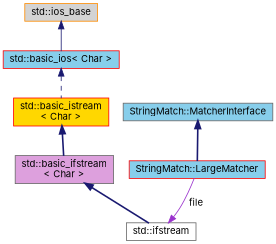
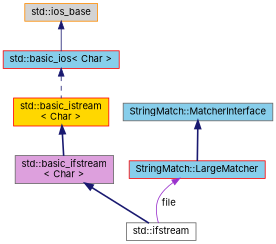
edge "StringMatch::LargeMatcher" -> "std::ifstream": reversed
